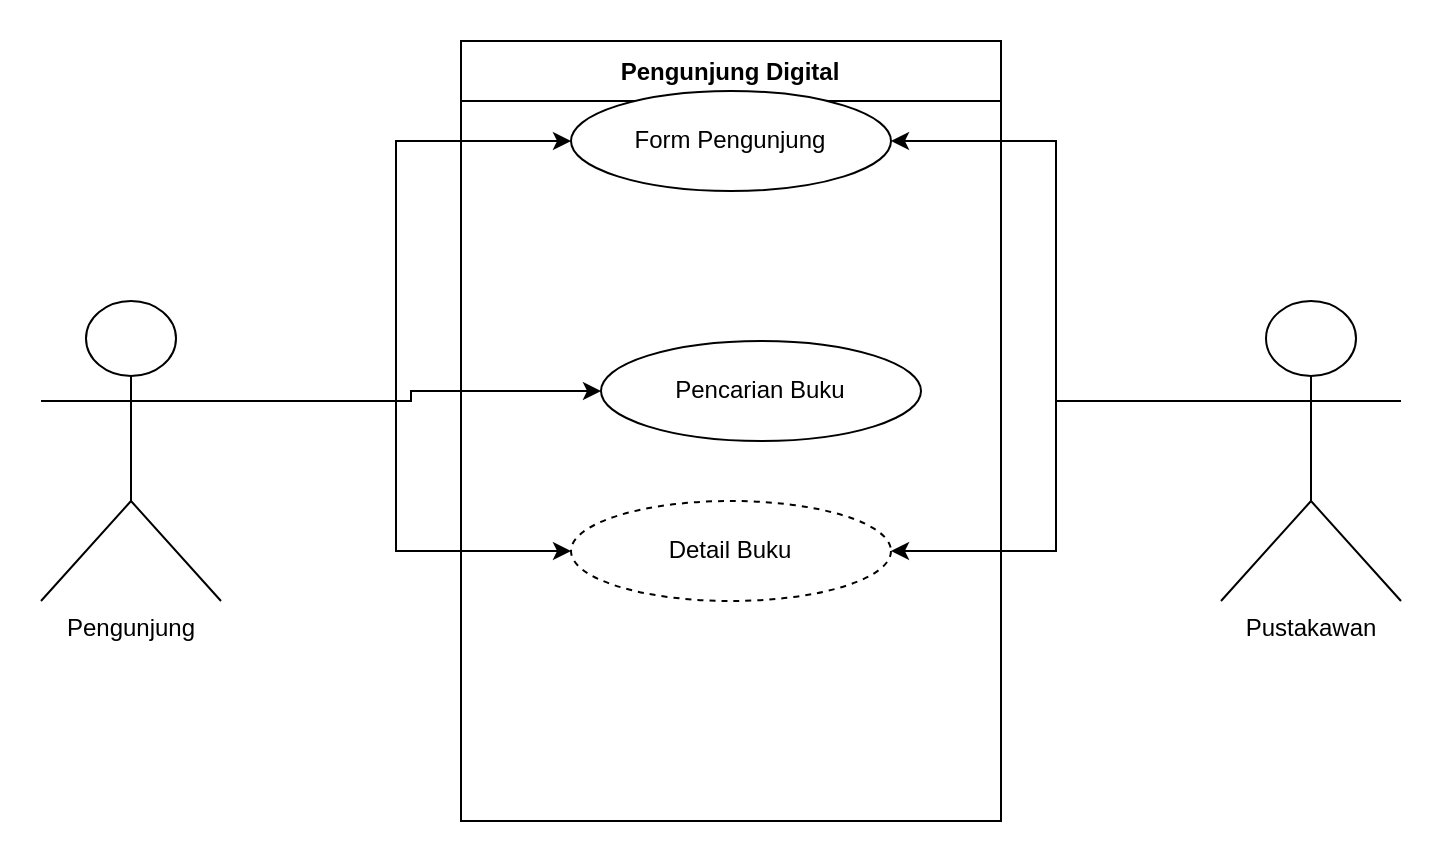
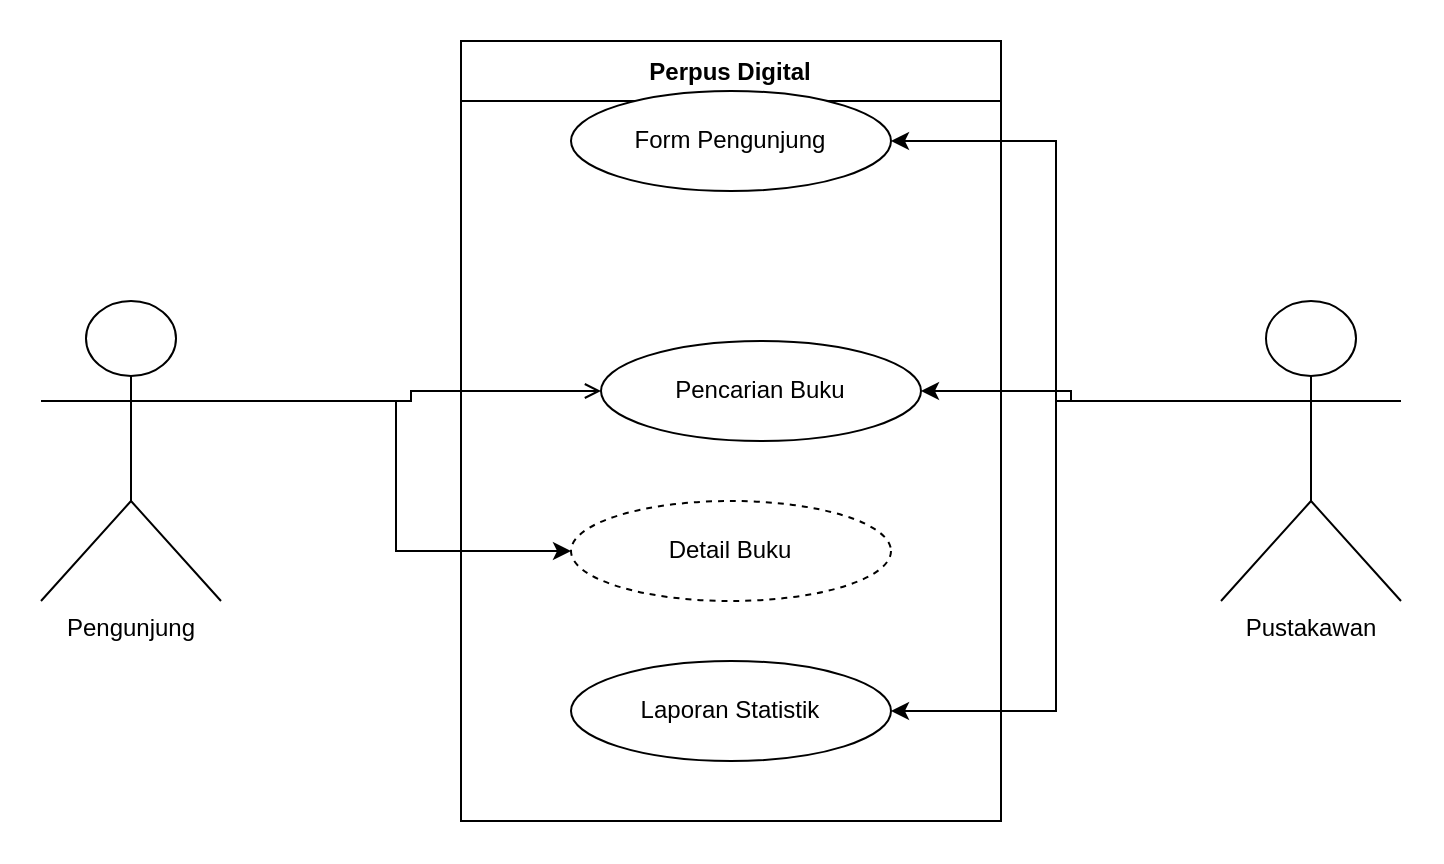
node "Pengunjung Digital": label "Pengunjung Digital" -> "Perpus Digital"
edge "Pengunjung" -> "Form Pengunjung": removed
edge "Pengunjung" -> "Pencarian Buku": arrowhead classic -> open
edge "Pustakawan" -> "Pencarian Buku": added
edge "Pustakawan" -> "Detail Buku": removed
edge "Pustakawan" -> "Laporan Statistik": added
node "Laporan Statistik": added
